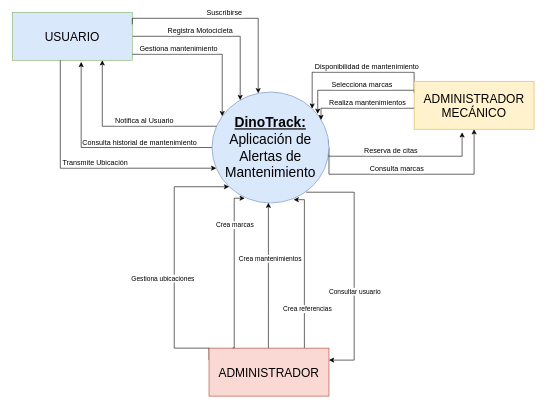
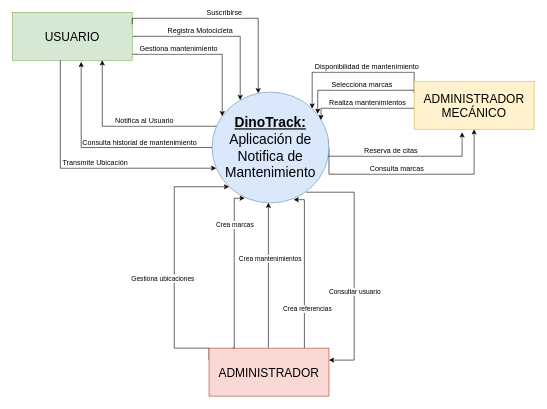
node "USUARIO": fillcolor #dae8fc -> #d5e8d4
node "DinoTrack:Aplicación de Alertas de Mantenimiento": label "DinoTrack:Aplicación de Alertas de Mantenimiento" -> "DinoTrack:Aplicación de Notifica de Mantenimiento"
